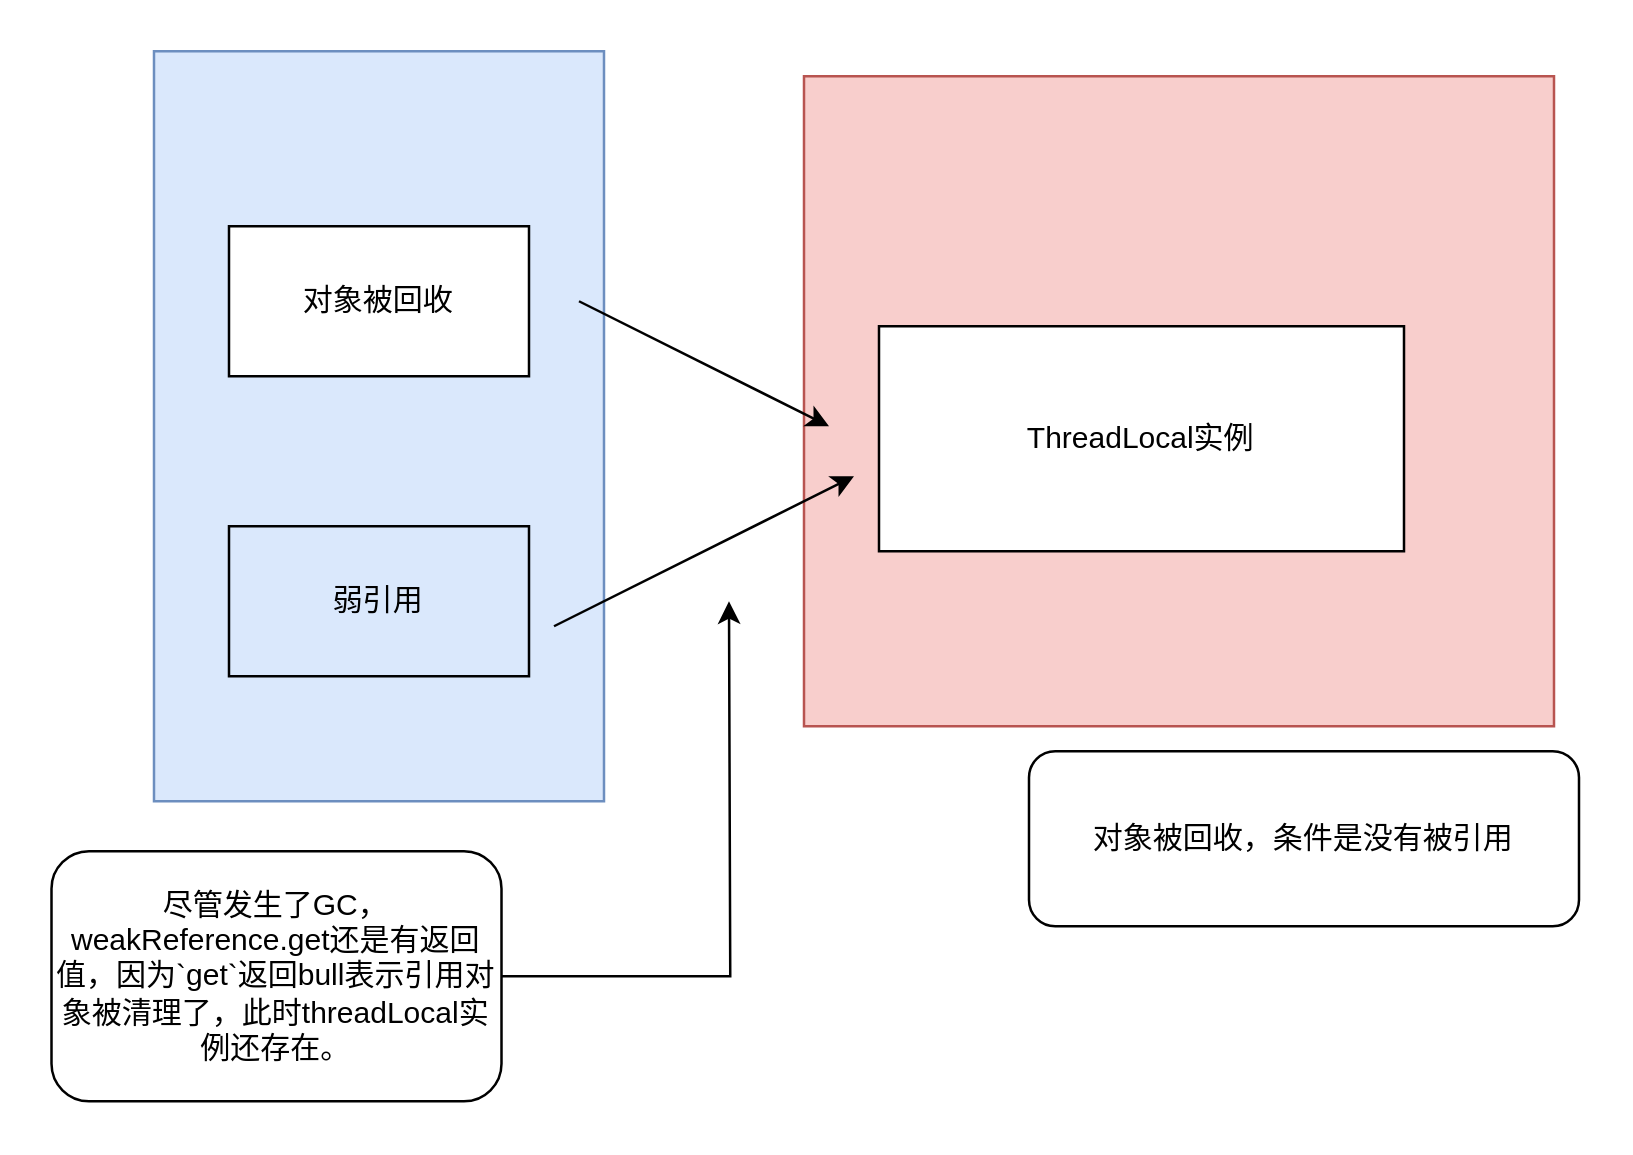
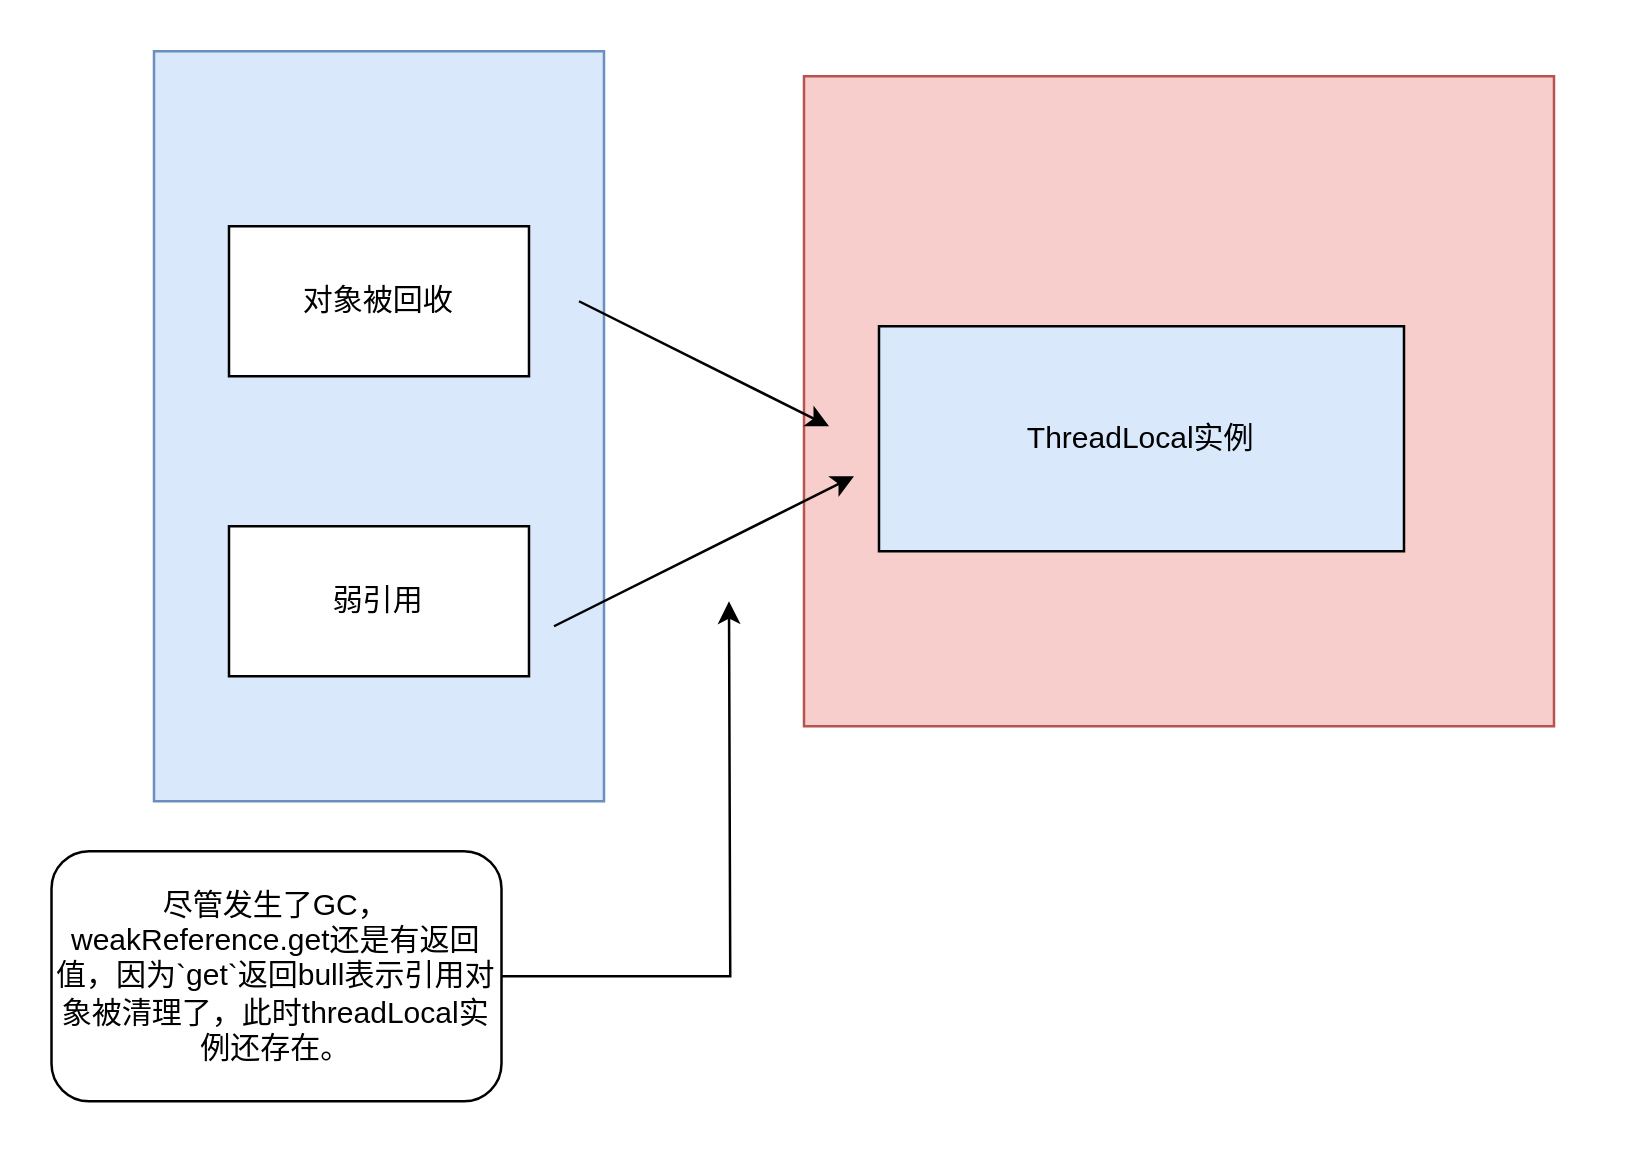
node "ThreadLocal实例": fillcolor #ffffff -> #dae8fc
node "弱引用": fillcolor #dae8fc -> #ffffff
node "对象被回收，条件是没有被引用": removed
